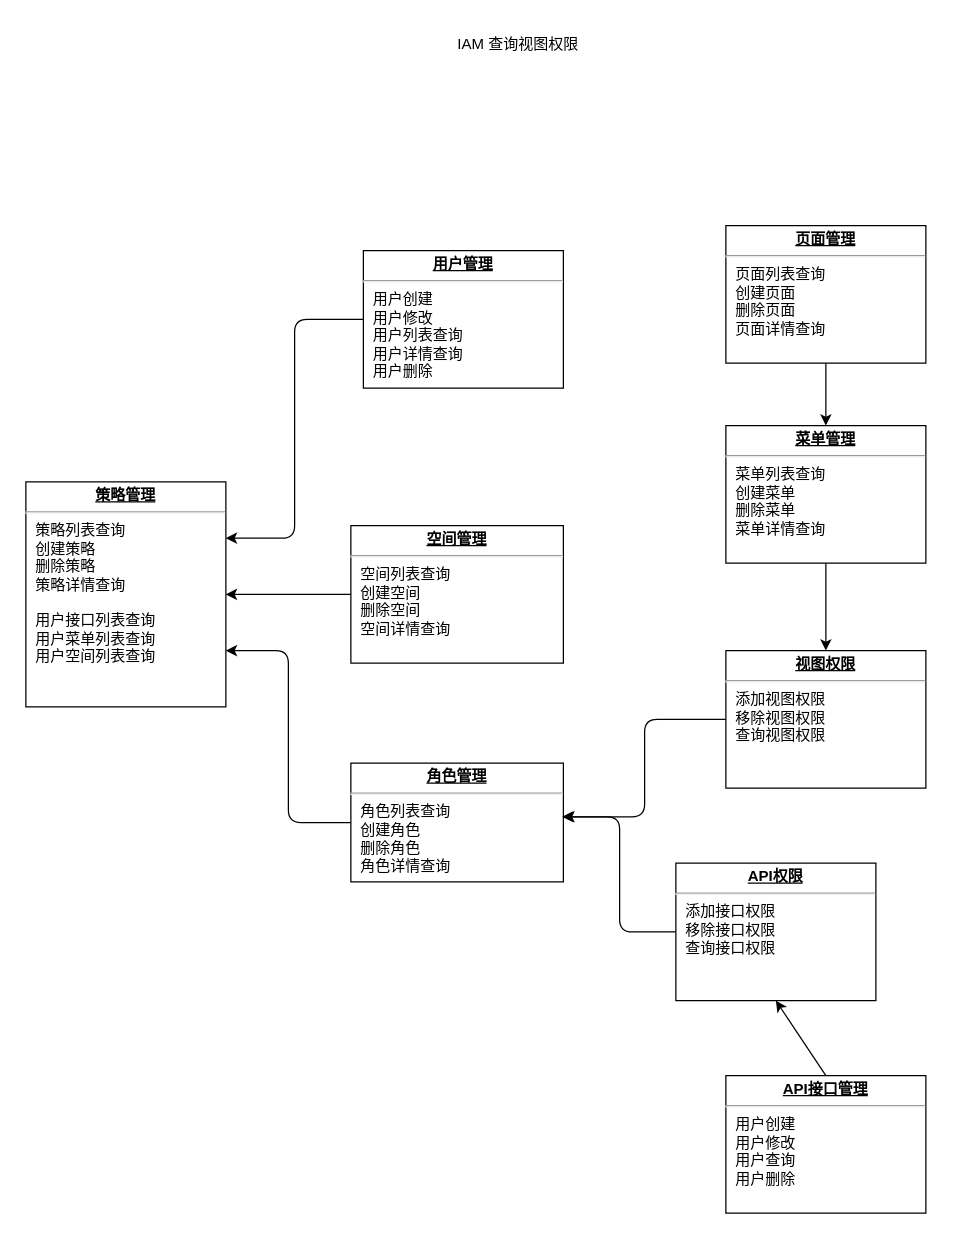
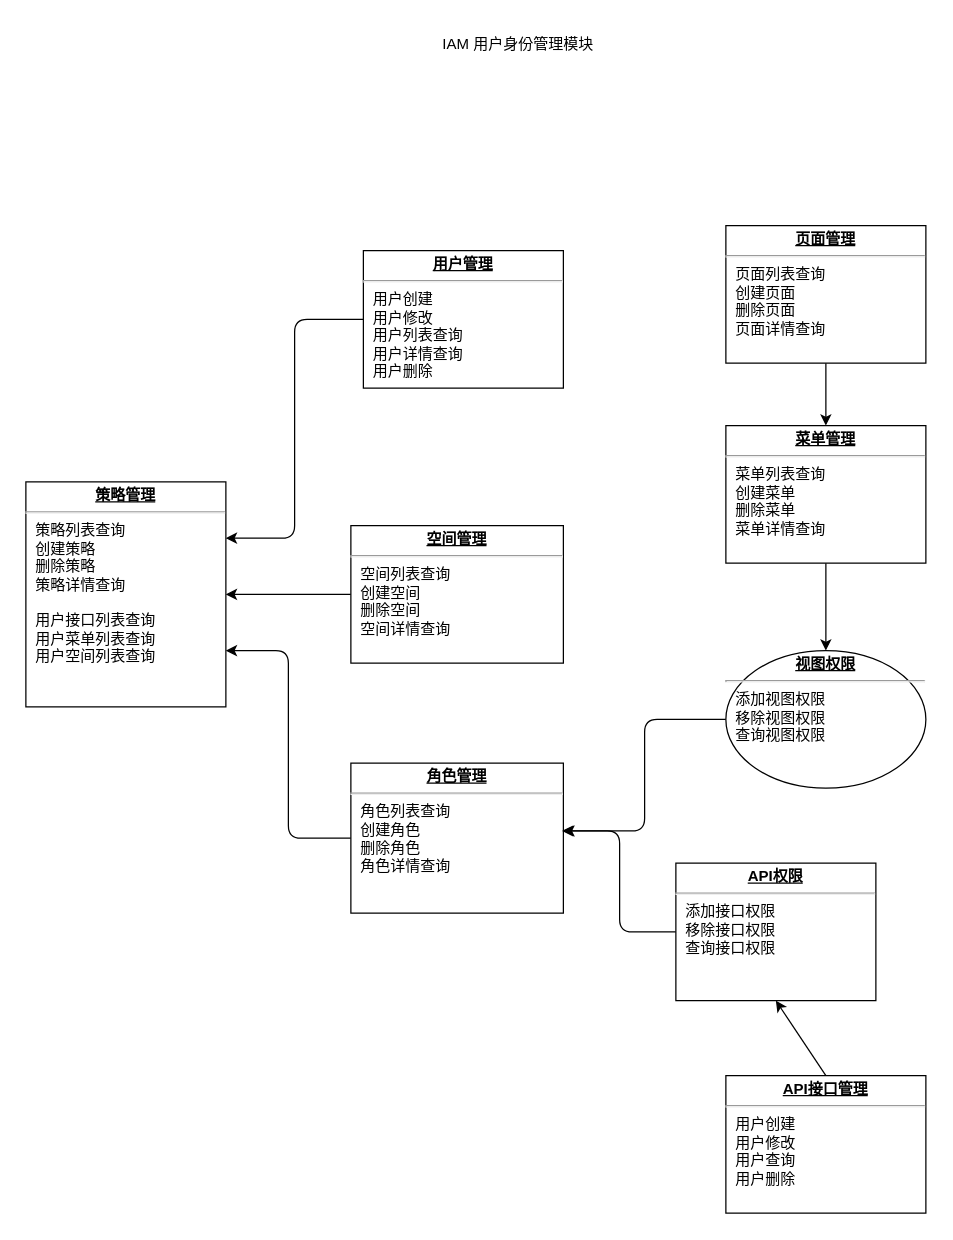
node "IAM 查询视图权限": label "IAM 查询视图权限" -> "IAM 用户身份管理模块"
node "视图权限 添加视图权限 移除视图权限 查询视图权限": shape rectangle -> ellipse
node "角色管理 角色列表查询 创建角色 删除角色 角色详情查询": size 213x119 -> 213x150
